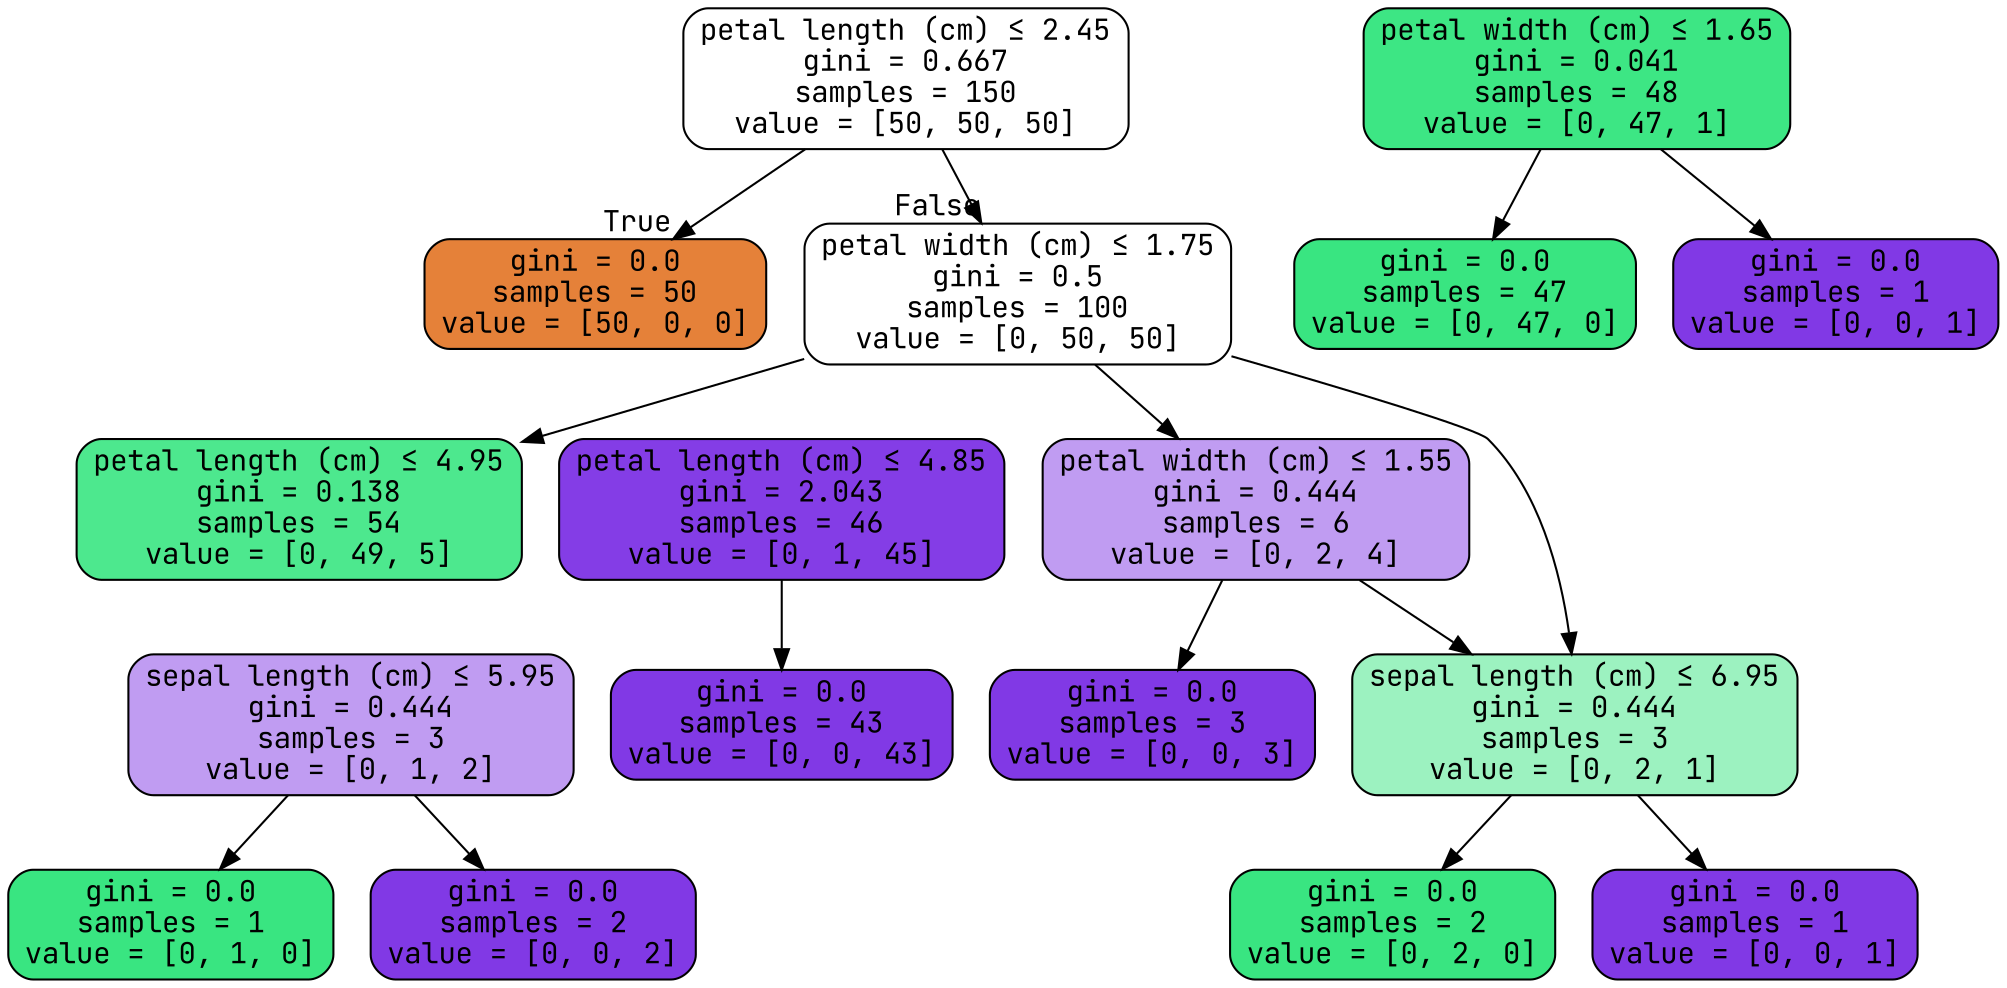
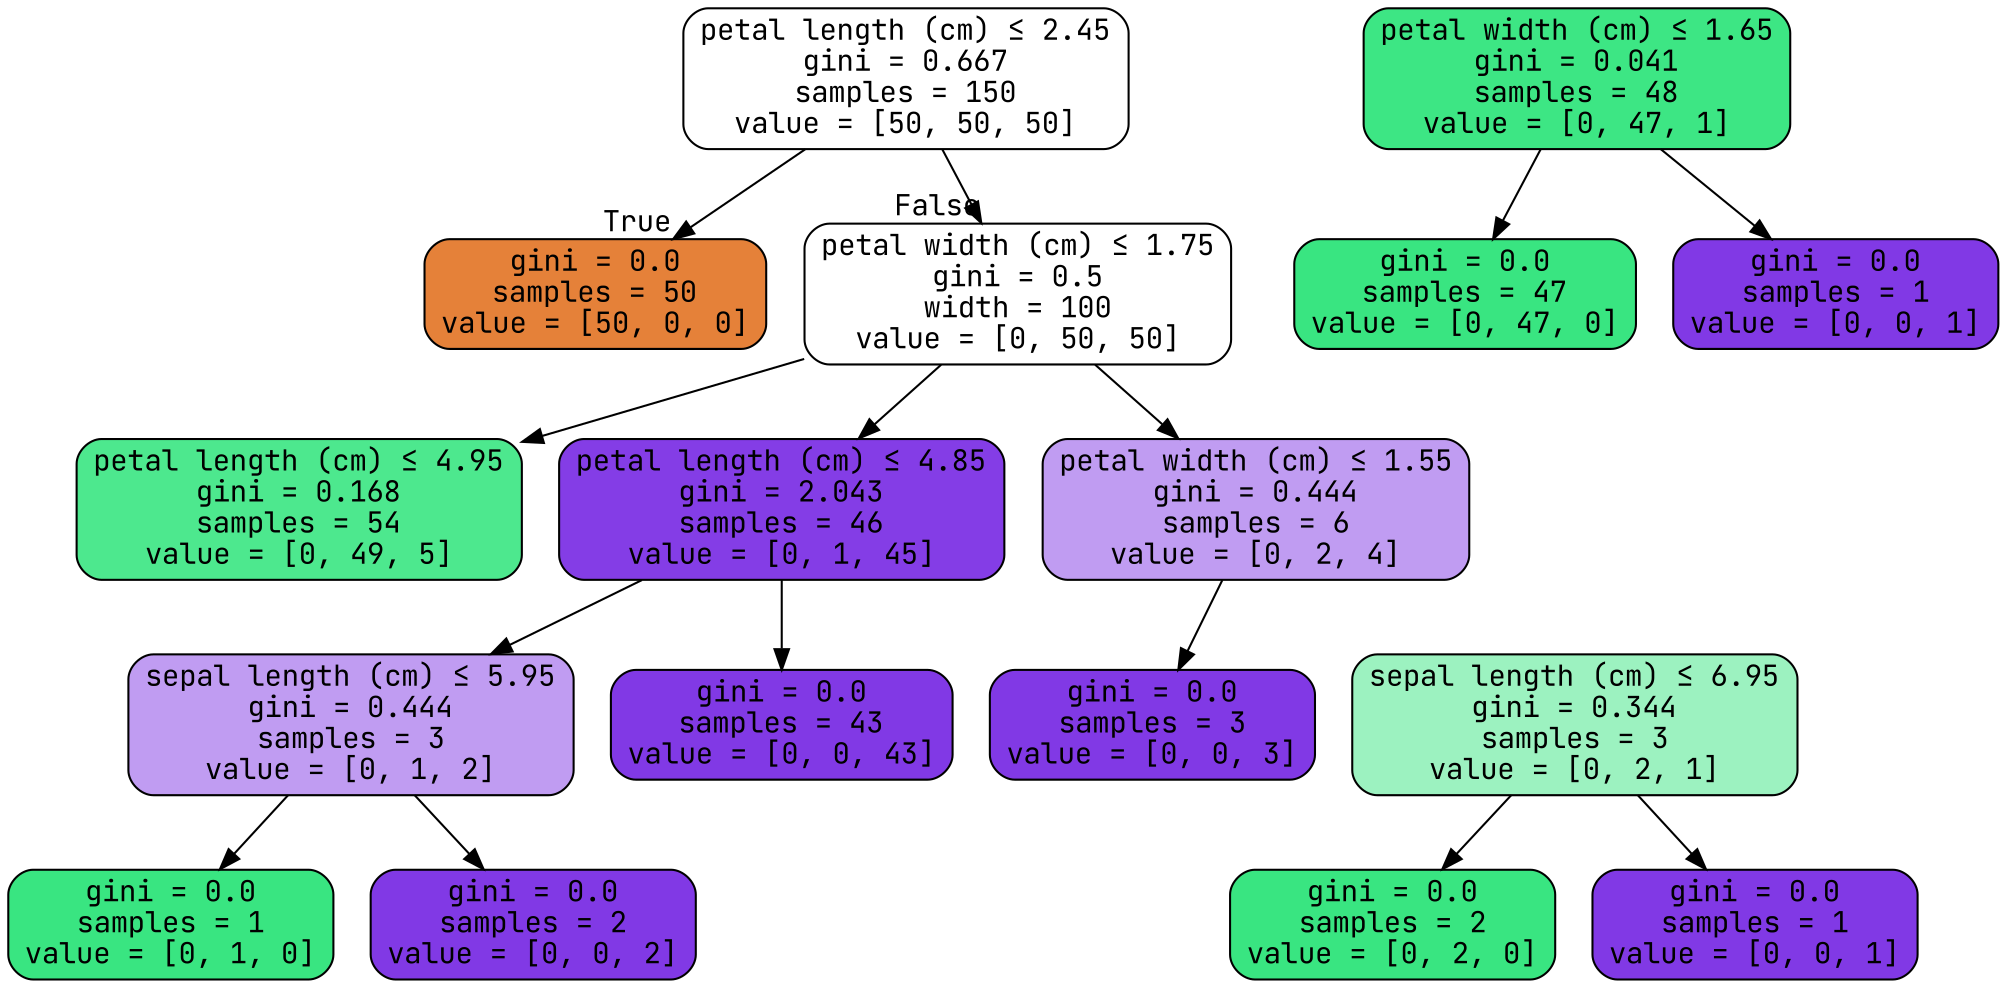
node "petal width (cm) ≤ 1.75": text "samples = 100" -> "width = 100"
edge "petal width (cm) ≤ 1.75" -> "sepal length (cm) ≤ 6.95": now "petal width (cm) ≤ 1.75" -> "petal length (cm) ≤ 4.85"
node "petal length (cm) ≤ 4.95": text "gini = 0.138" -> "gini = 0.168"
edge "petal width (cm) ≤ 1.55" -> "sepal length (cm) ≤ 6.95": removed
edge "petal length (cm) ≤ 4.85" -> "sepal length (cm) ≤ 5.95": added
node "sepal length (cm) ≤ 6.95": text "gini = 0.444" -> "gini = 0.344"
